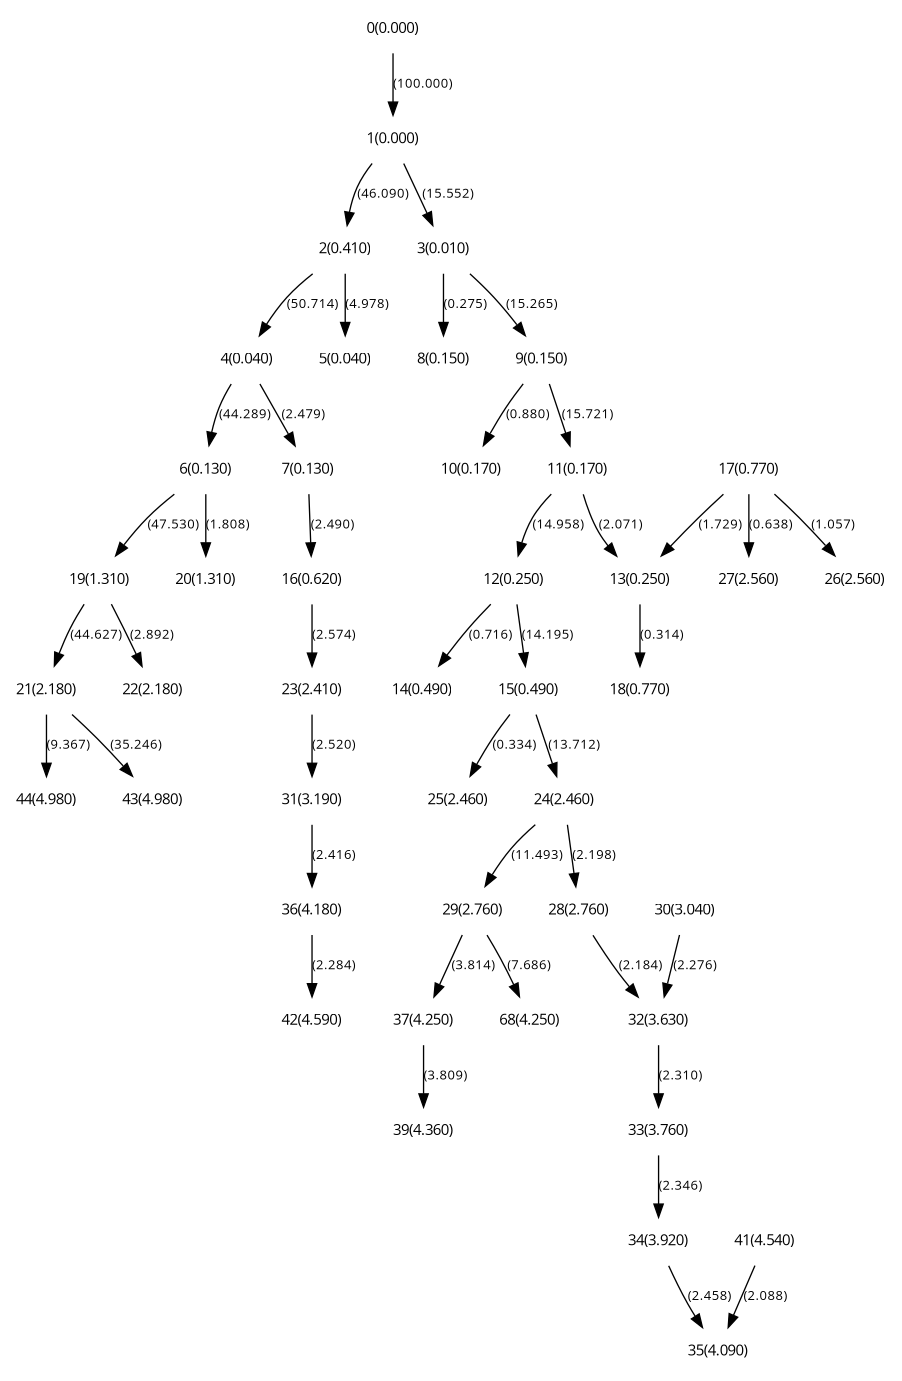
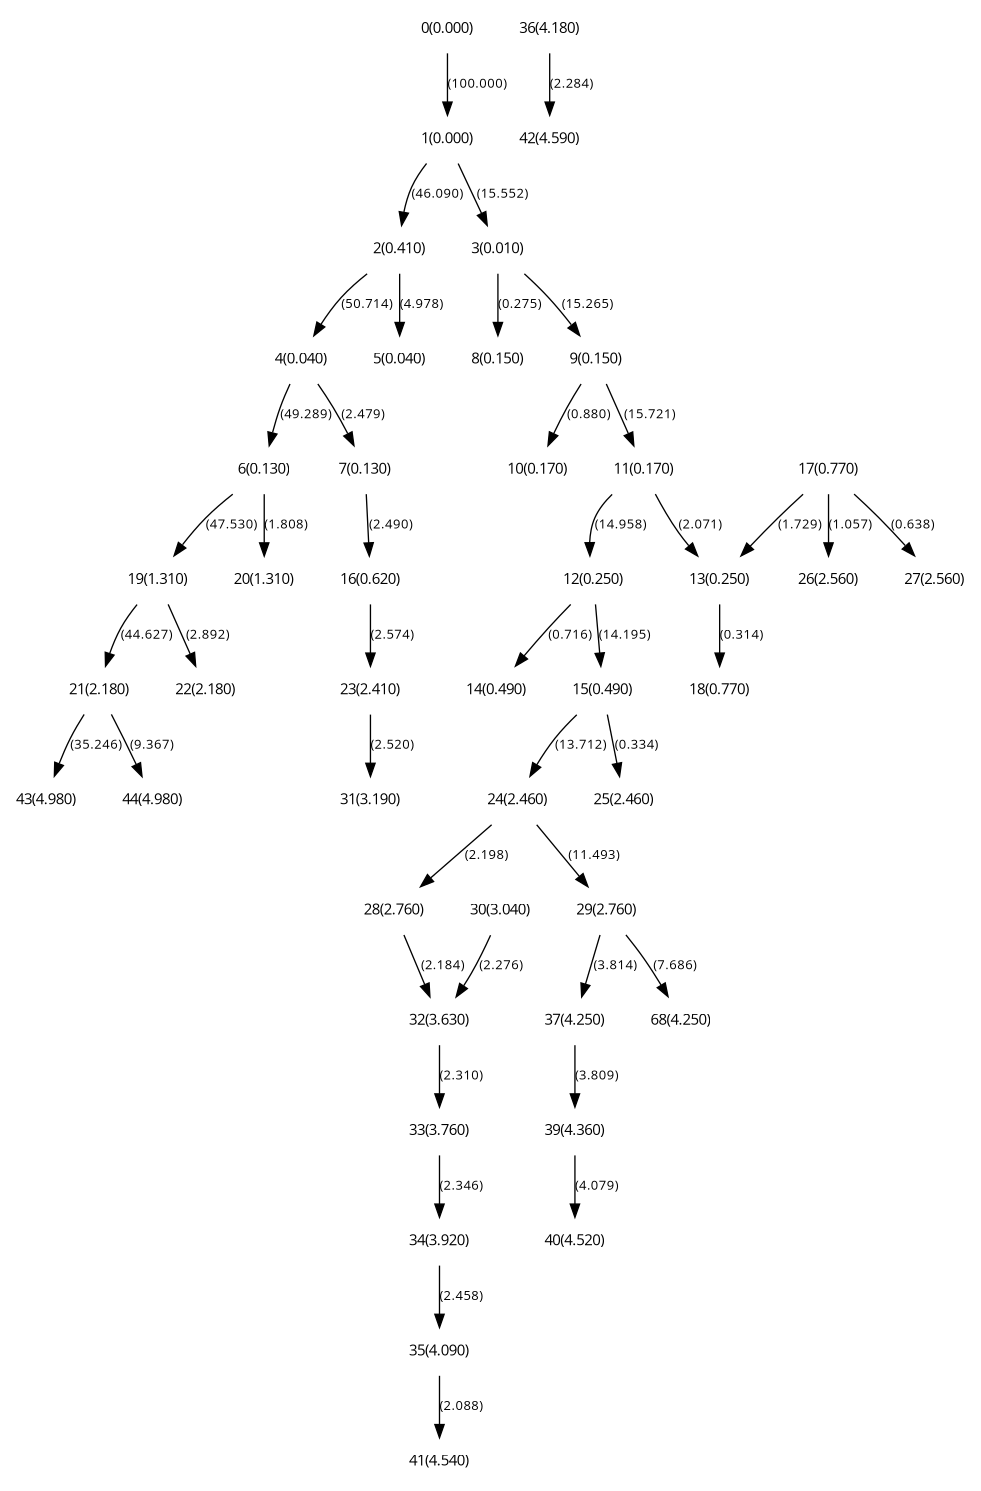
edge "4(0.040)" -> "6(0.130)": label "(44.289)" -> "(49.289)"
edge "31(3.190)" -> "36(4.180)": removed, label "(2.416)"
node "40(4.520)": added
edge "41(4.540)" -> "35(4.090)": reversed
